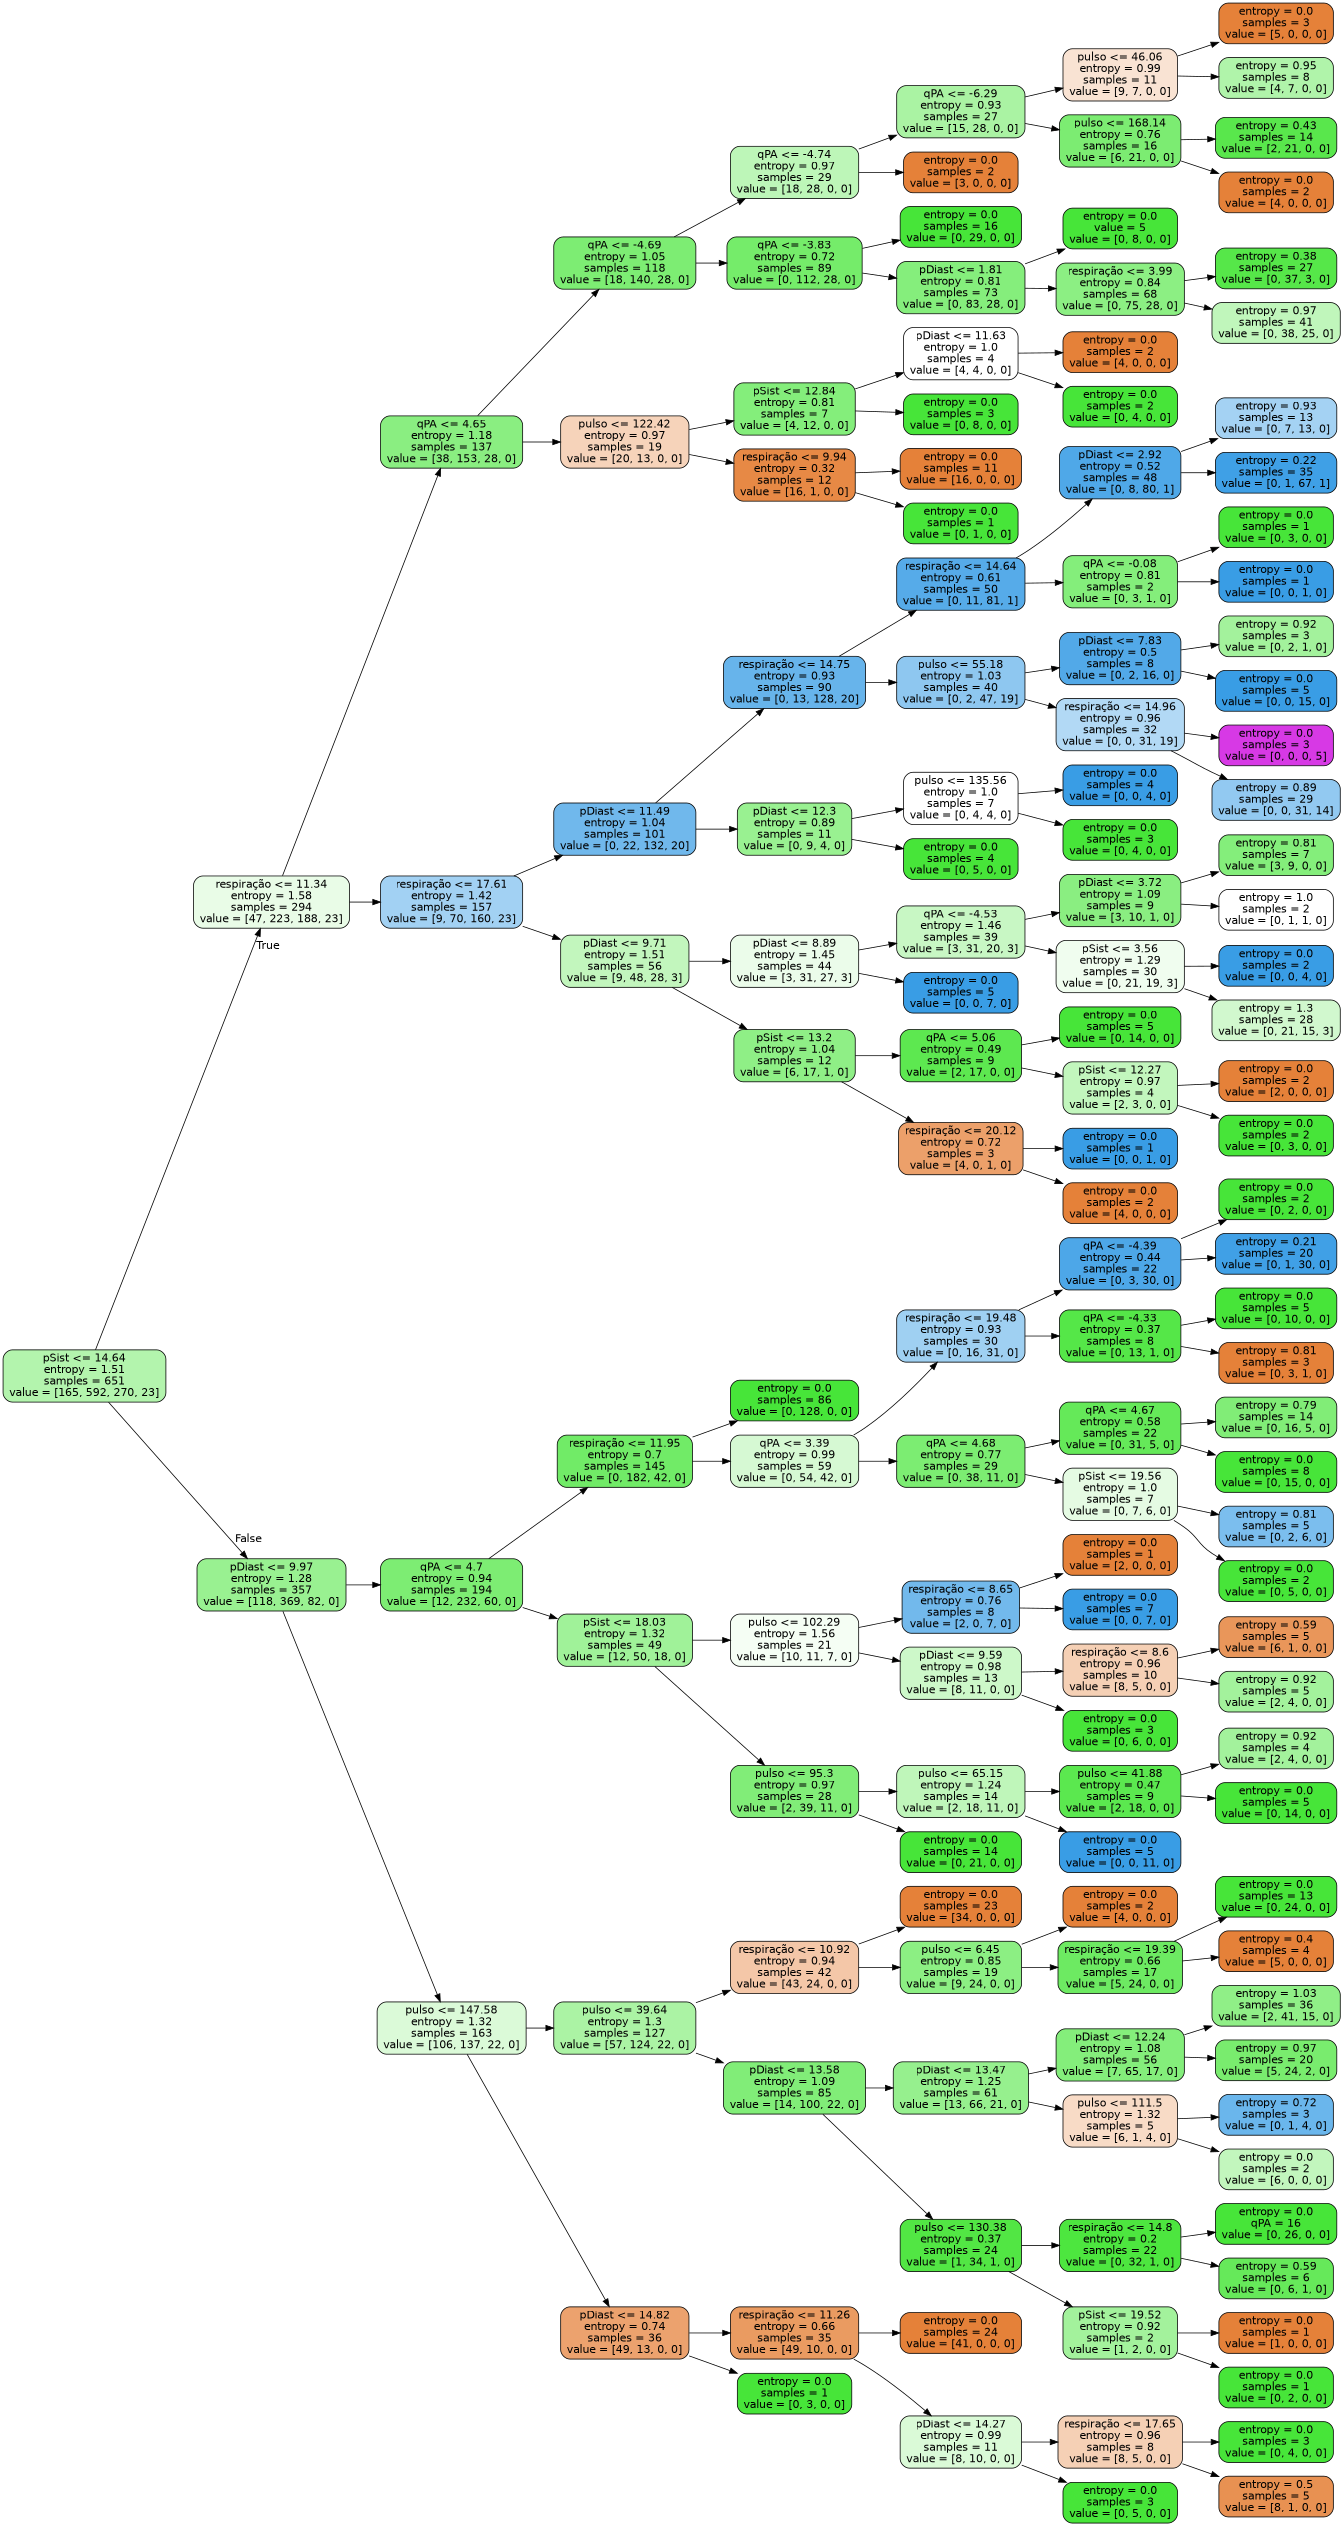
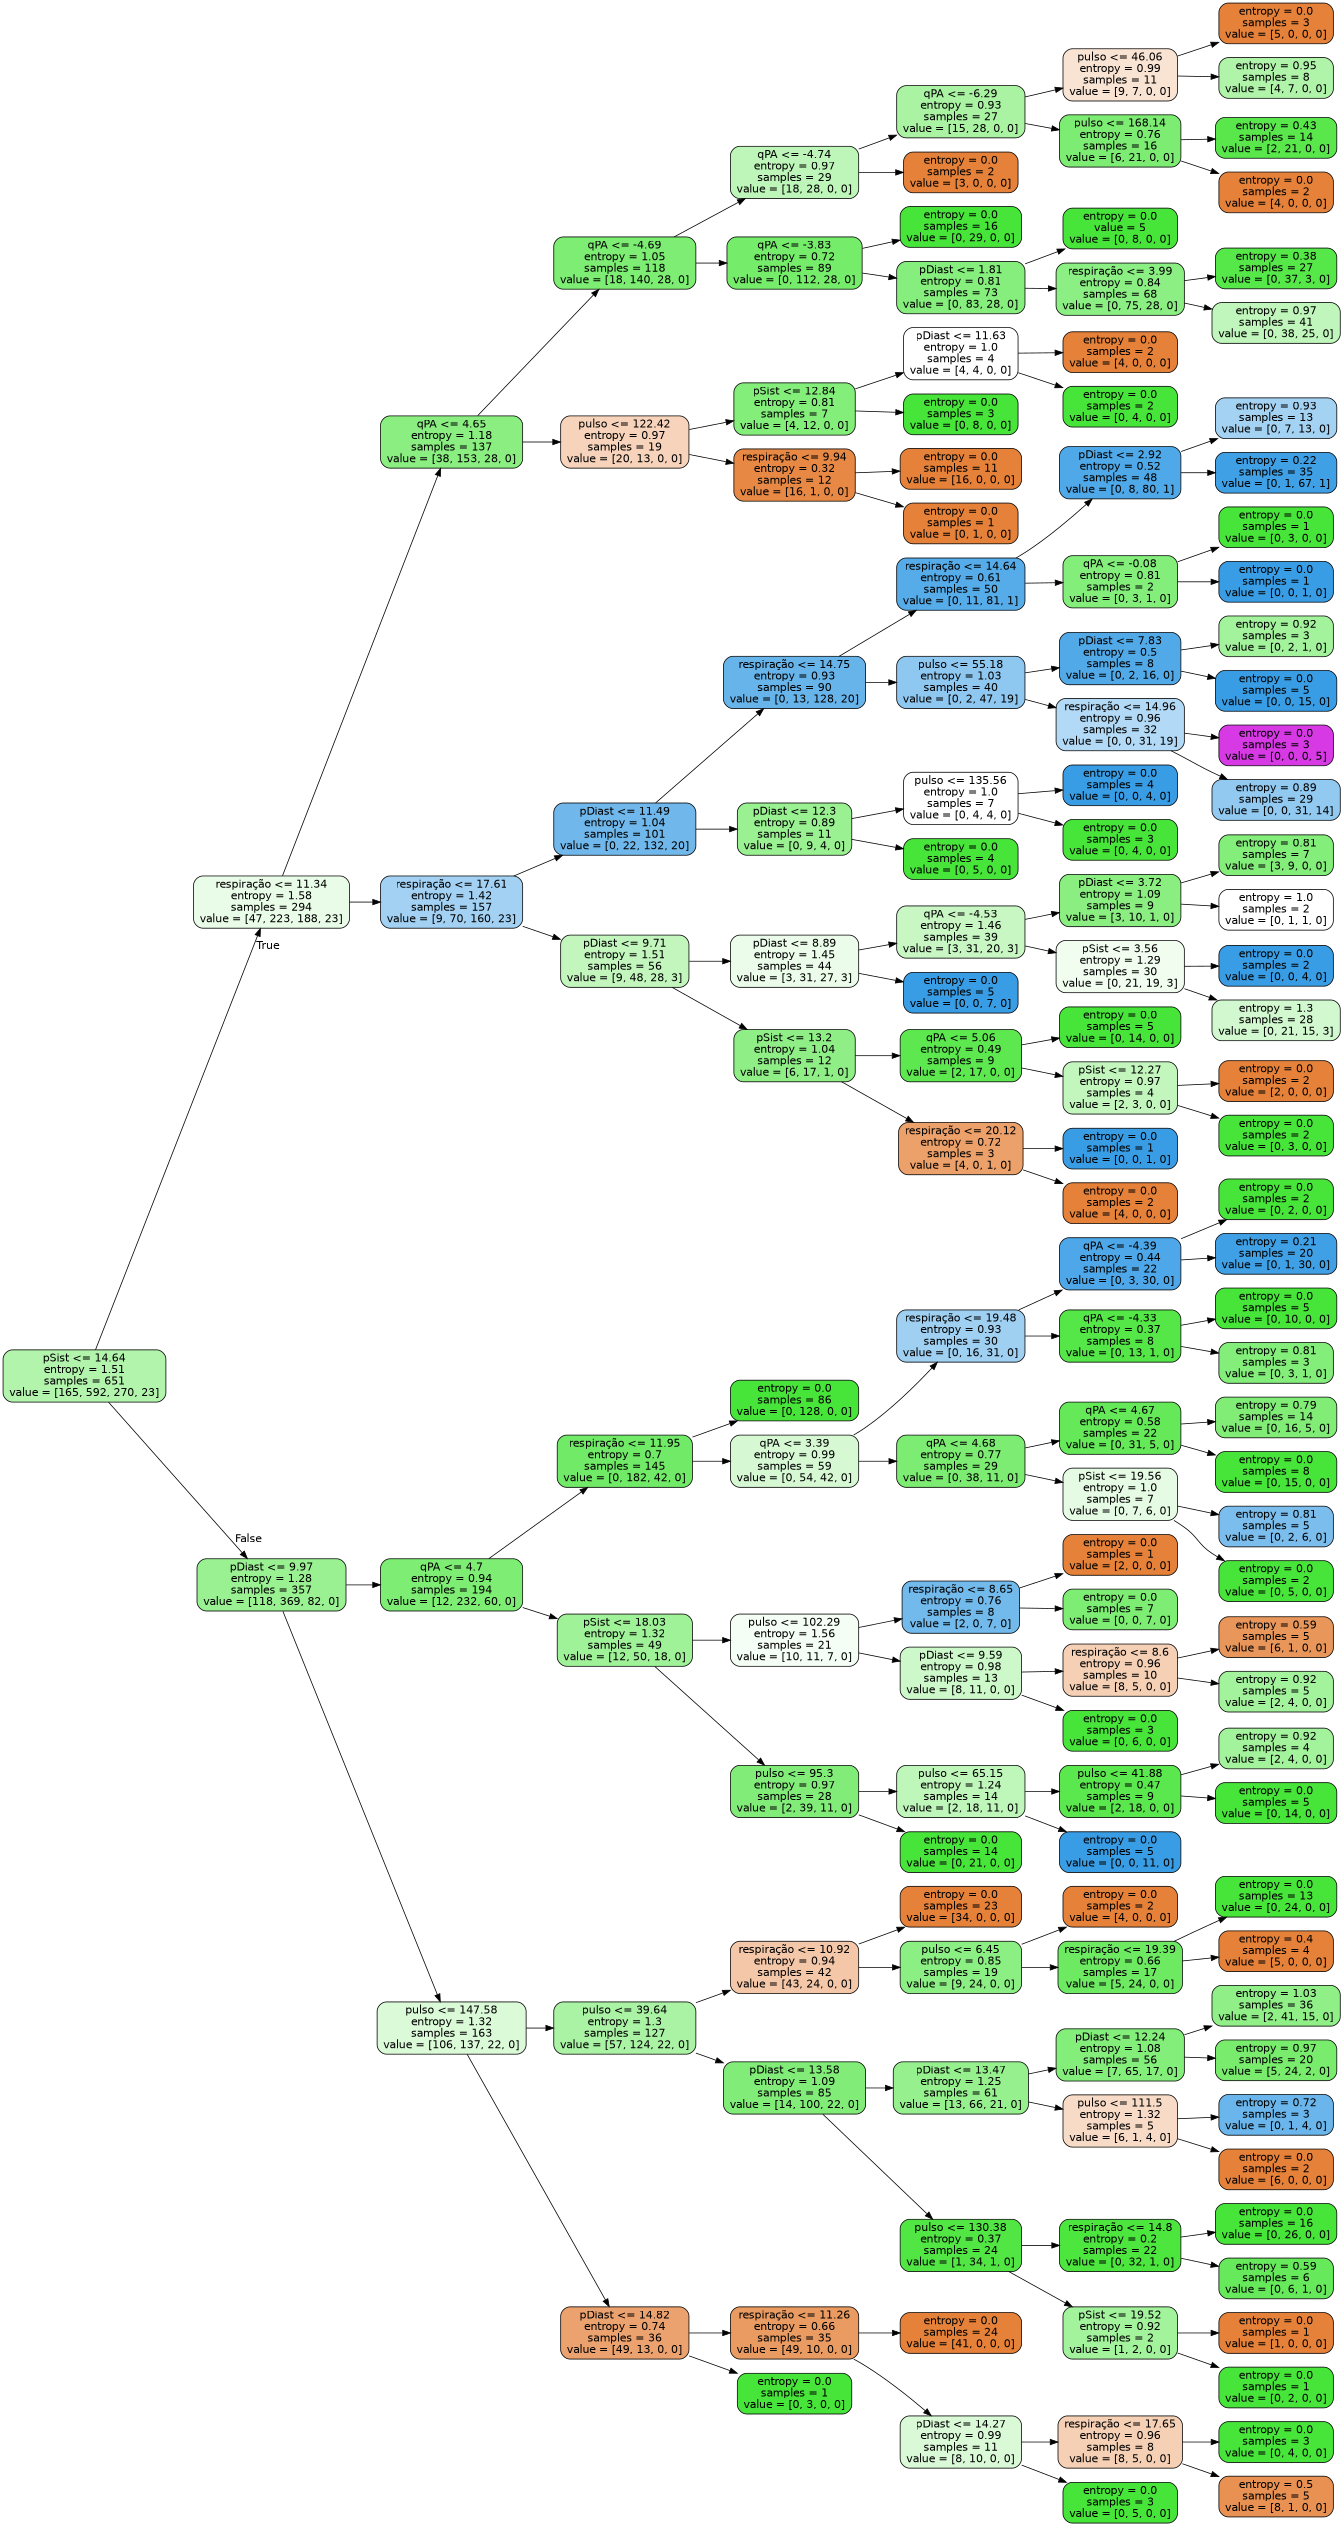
node "entropy = 0.0 samples = 1 value = [0, 1, 0, 0]": fillcolor #47e539 -> #e58139
node "entropy = 0.81 samples = 3 value = [0, 3, 1, 0]": fillcolor #e58139 -> #84ee7b
node "entropy = 0.0 samples = 7 value = [0, 0, 7, 0]": fillcolor #399de5 -> #7ded73
node "entropy = 0.0 samples = 2 value = [6, 0, 0, 0]": fillcolor #c2f6bd -> #e58139
node "entropy = 0.0 qPA = 16 value = [0, 26, 0, 0]": label "entropy = 0.0 qPA = 16 value = [0, 26, 0, 0]" -> "entropy = 0.0 samples = 16 value = [0, 26, 0, 0]"
